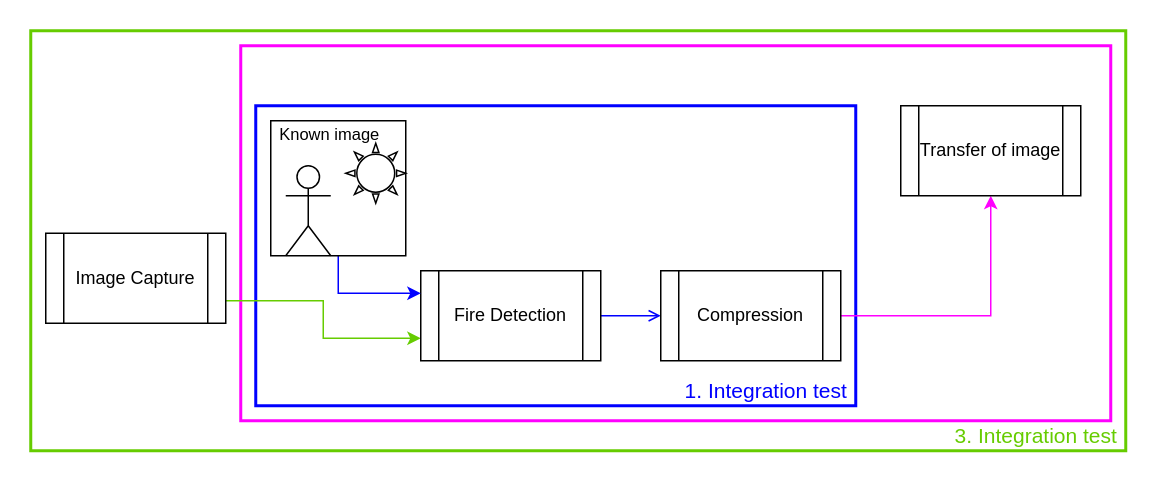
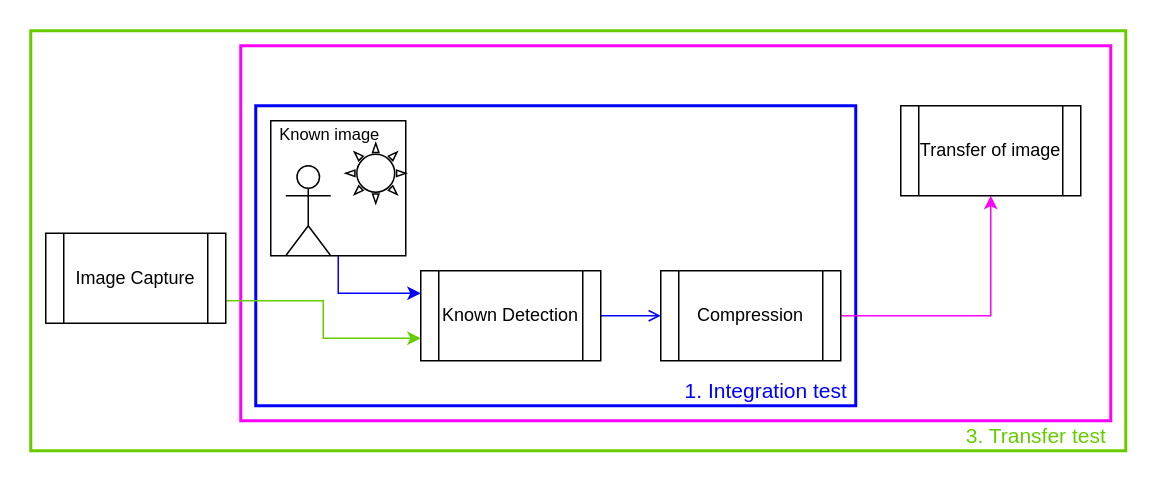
node "Fire Detection": label "Fire Detection" -> "Known Detection"
node "3. Integration test": label "3. Integration test" -> "3. Transfer test"
